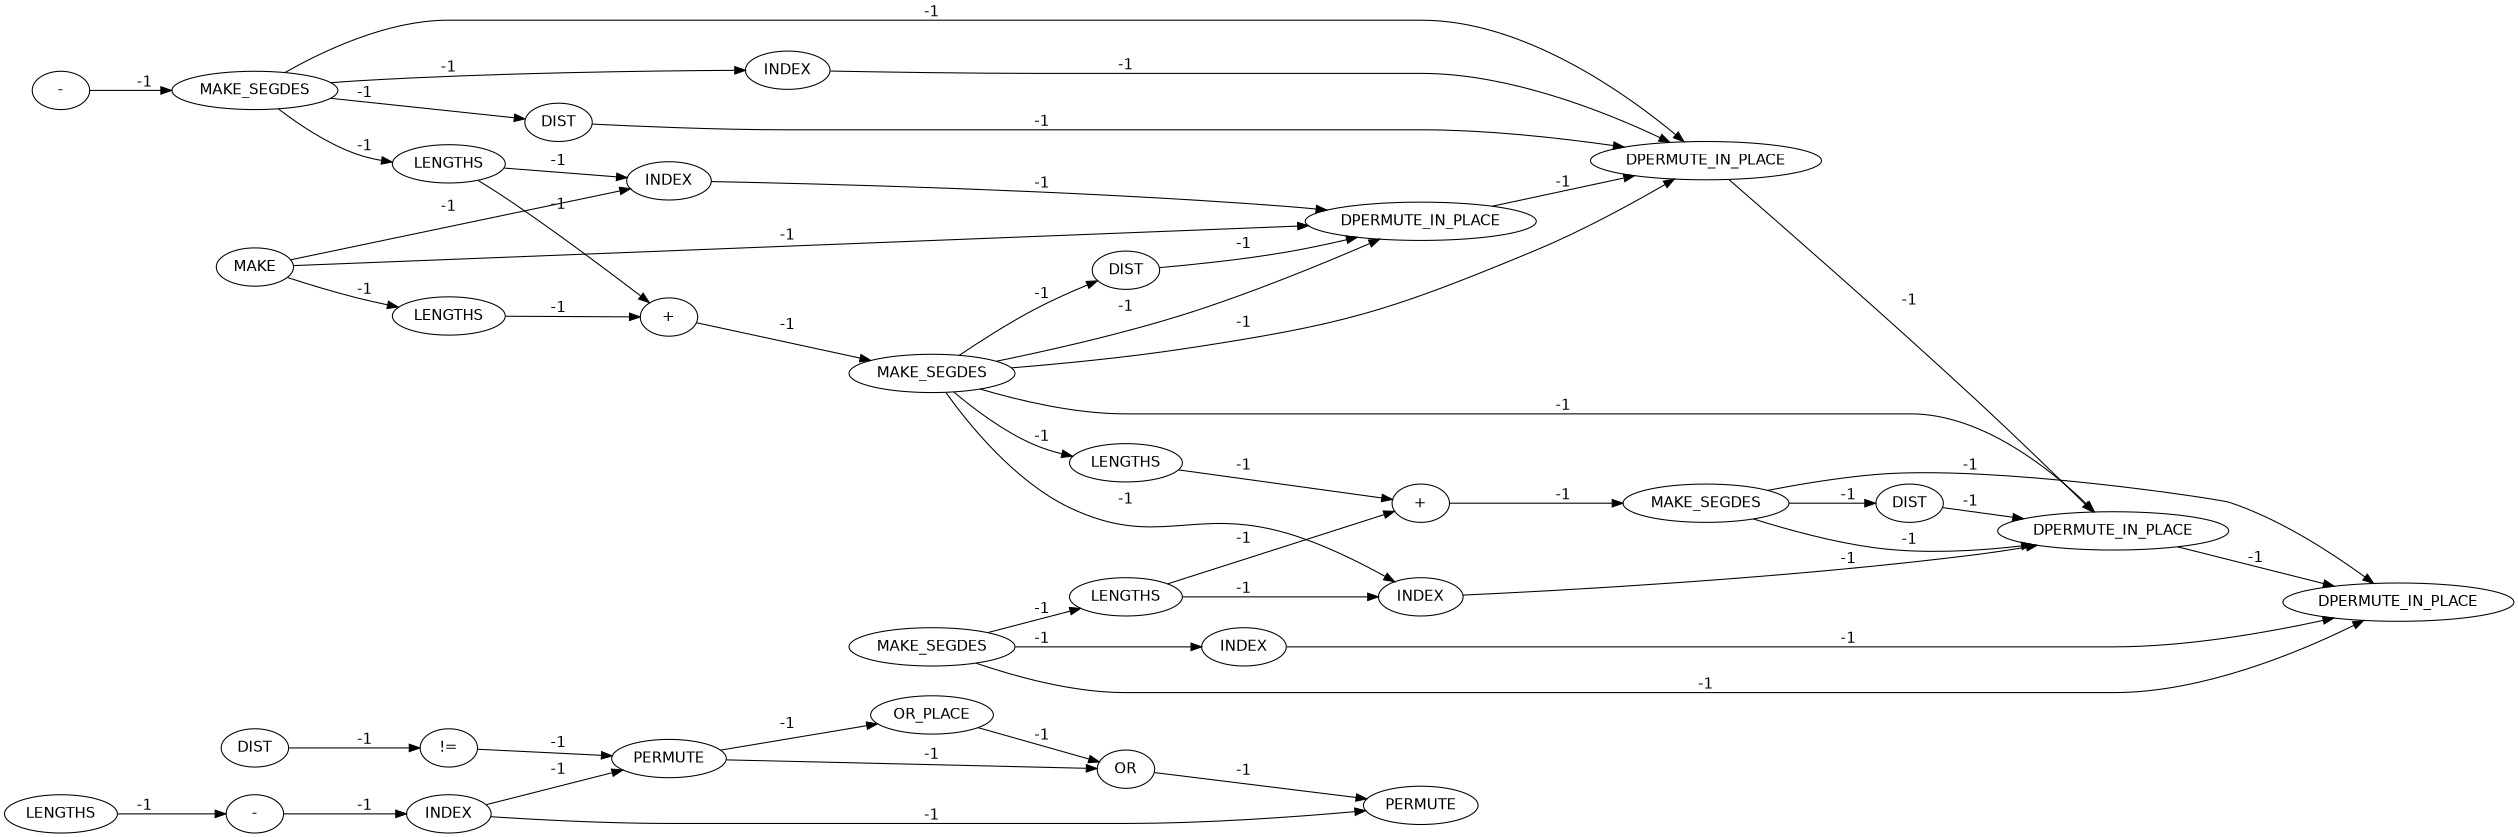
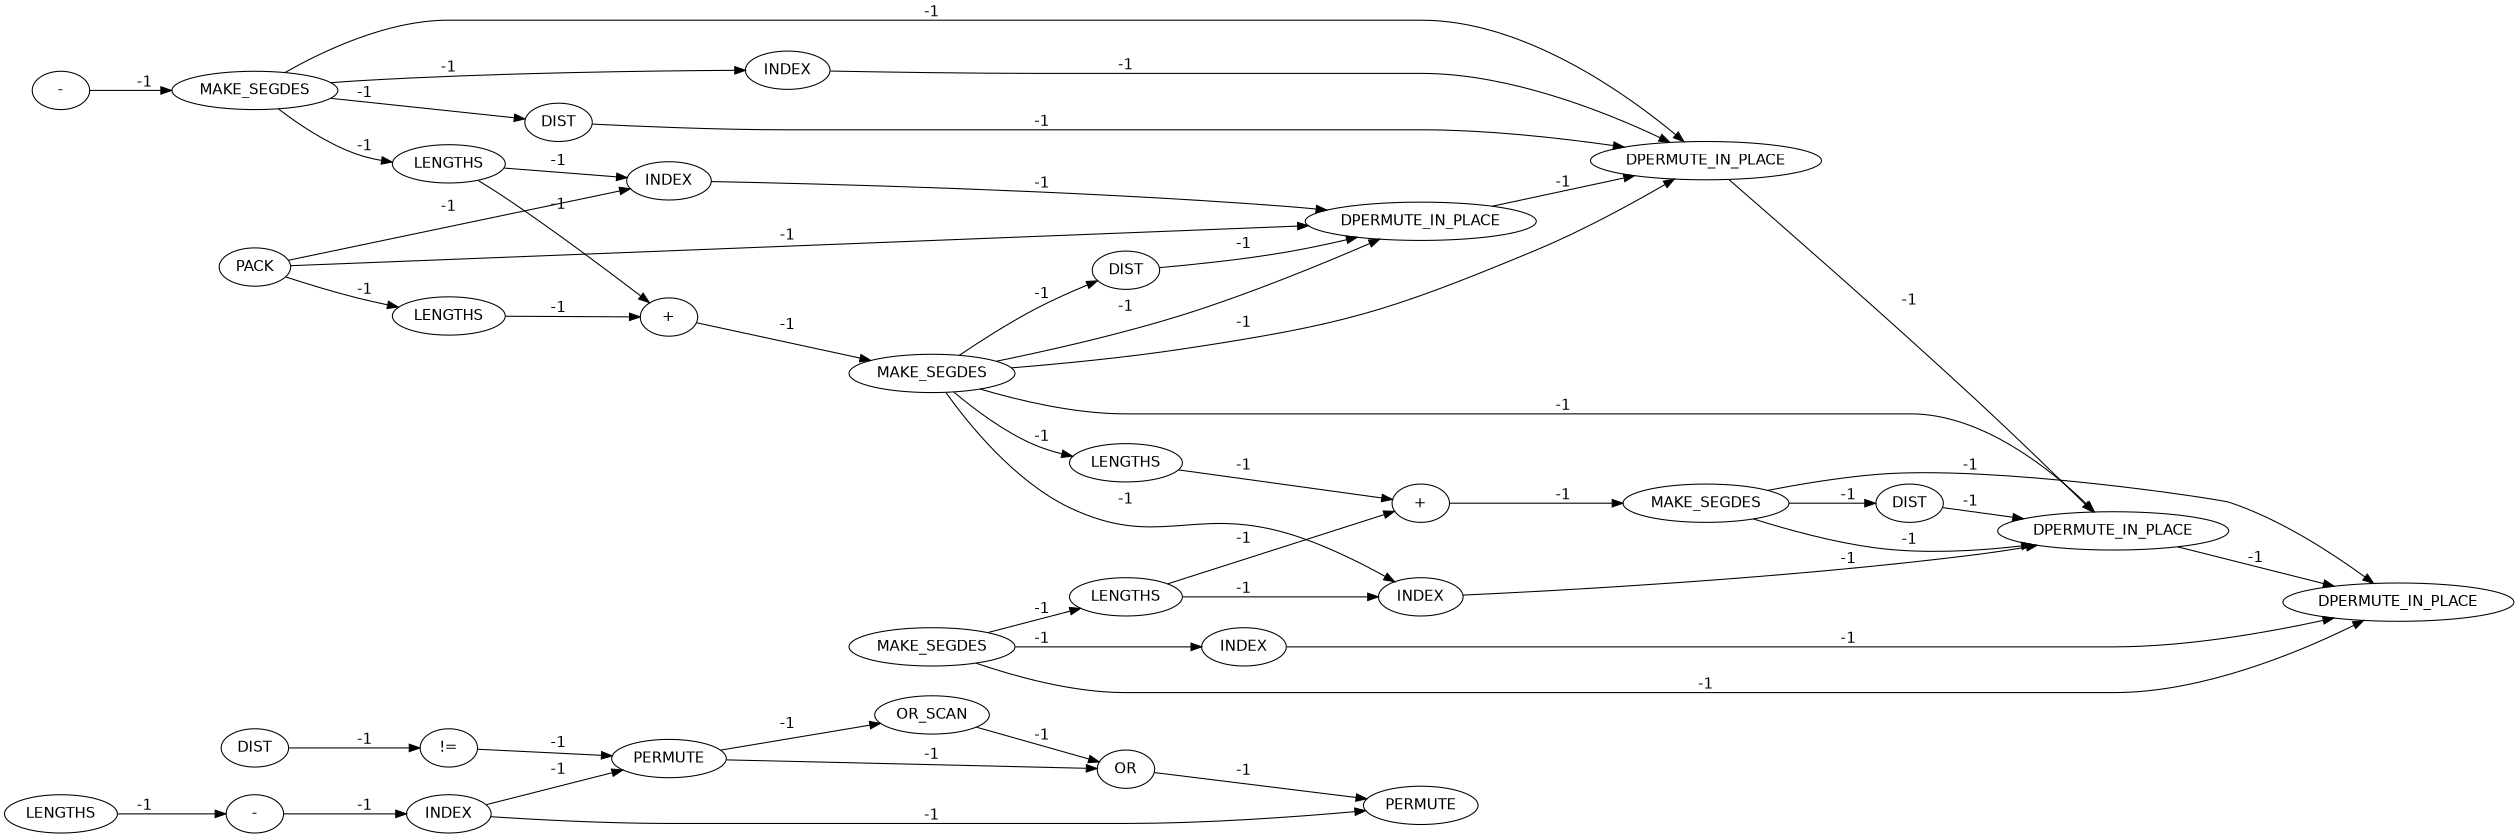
node "MAKE": label "MAKE" -> "PACK"
node "OR_PLACE": label "OR_PLACE" -> "OR_SCAN"
